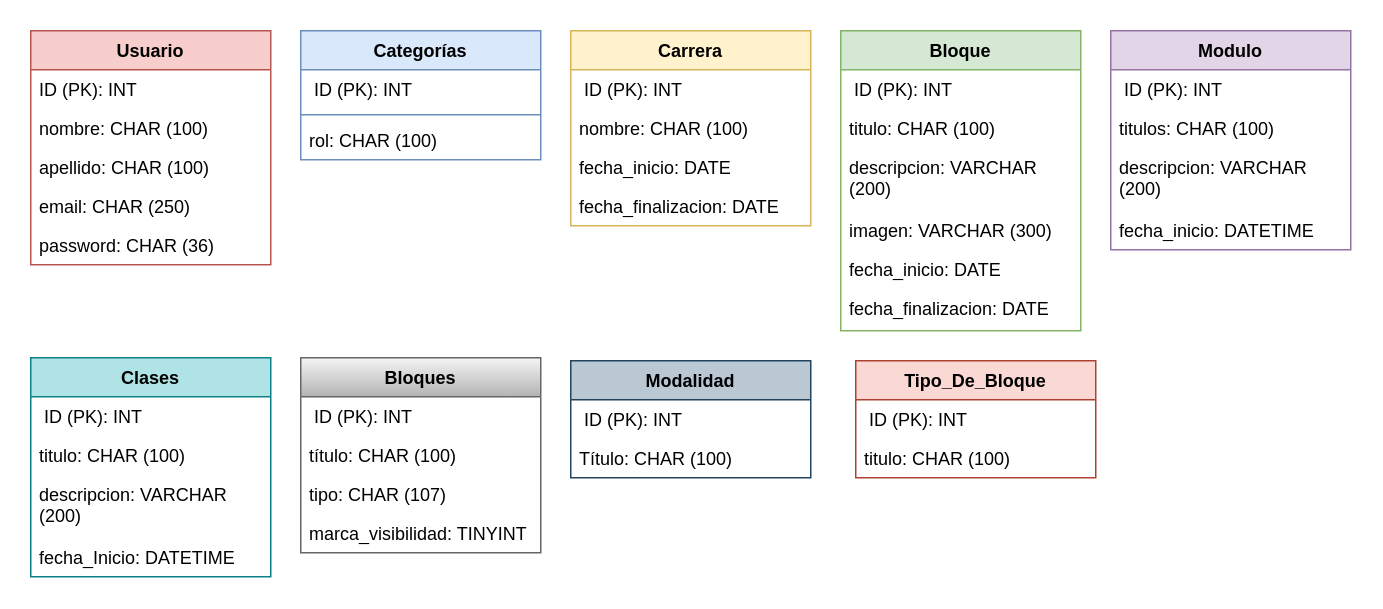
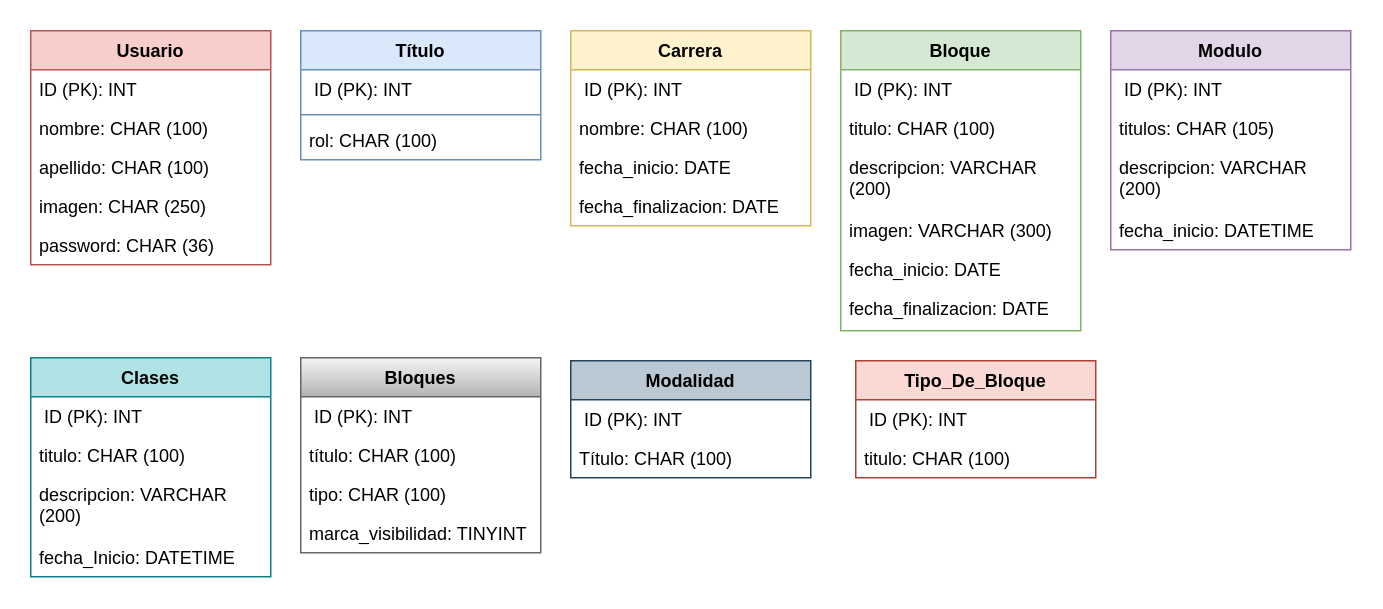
node "Categorías": label "Categorías" -> "Título"
node "titulos: CHAR (100)": label "titulos: CHAR (100)" -> "titulos: CHAR (105)"
node "email: CHAR (250)": label "email: CHAR (250)" -> "imagen: CHAR (250)"
node "tipo: CHAR (107)": label "tipo: CHAR (107)" -> "tipo: CHAR (100)"
